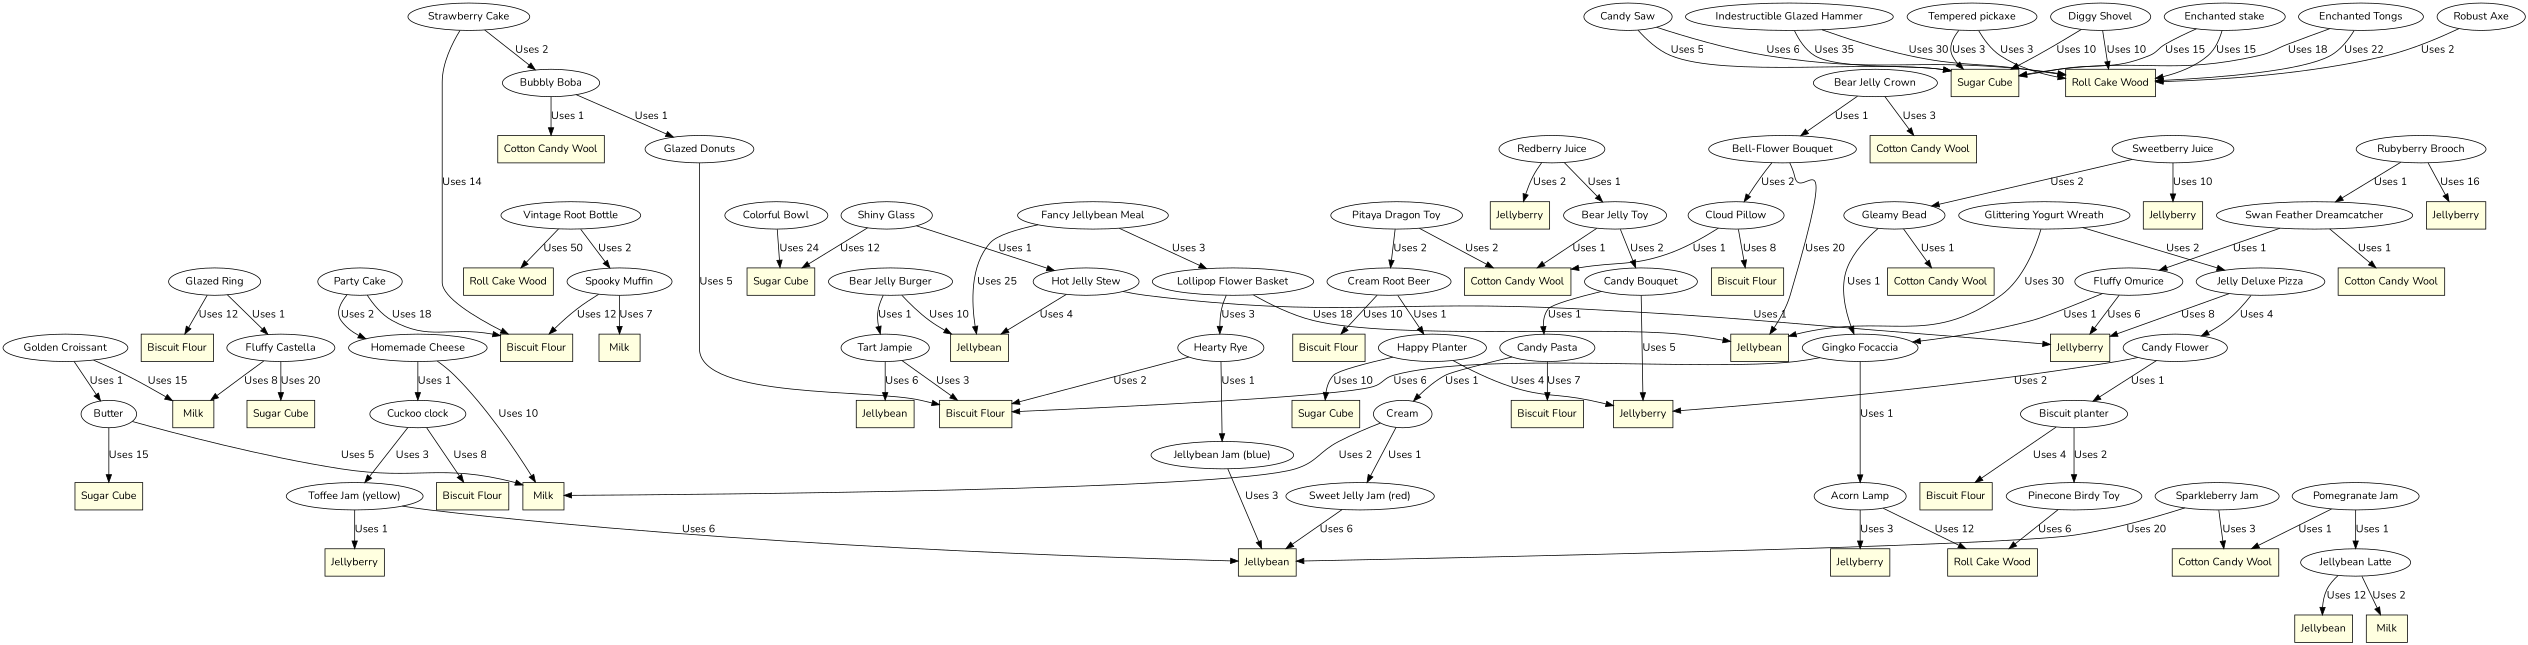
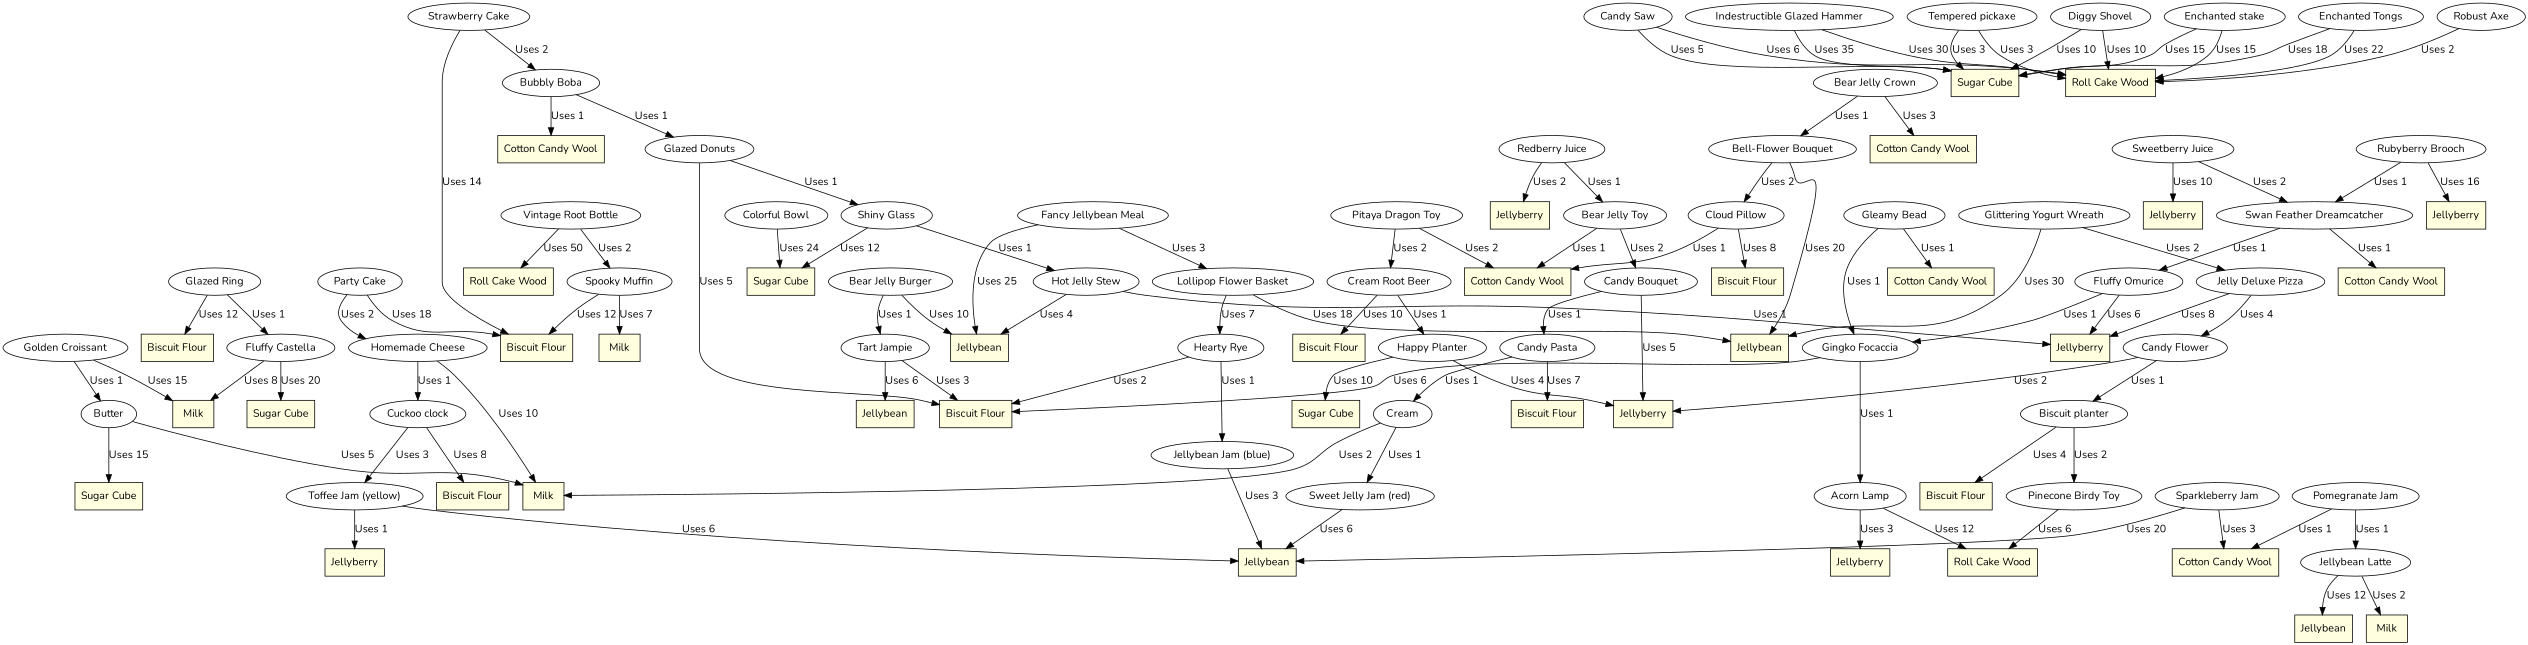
edge "Glazed Donuts" -> "Shiny Glass": added, label "Uses 1"
edge "Sweetberry Juice" -> "Gleamy Bead": now "Sweetberry Juice" -> "Swan Feather Dreamcatcher"
edge "Lollipop Flower Basket" -> "Hearty Rye": label "Uses 3" -> "Uses 7"
